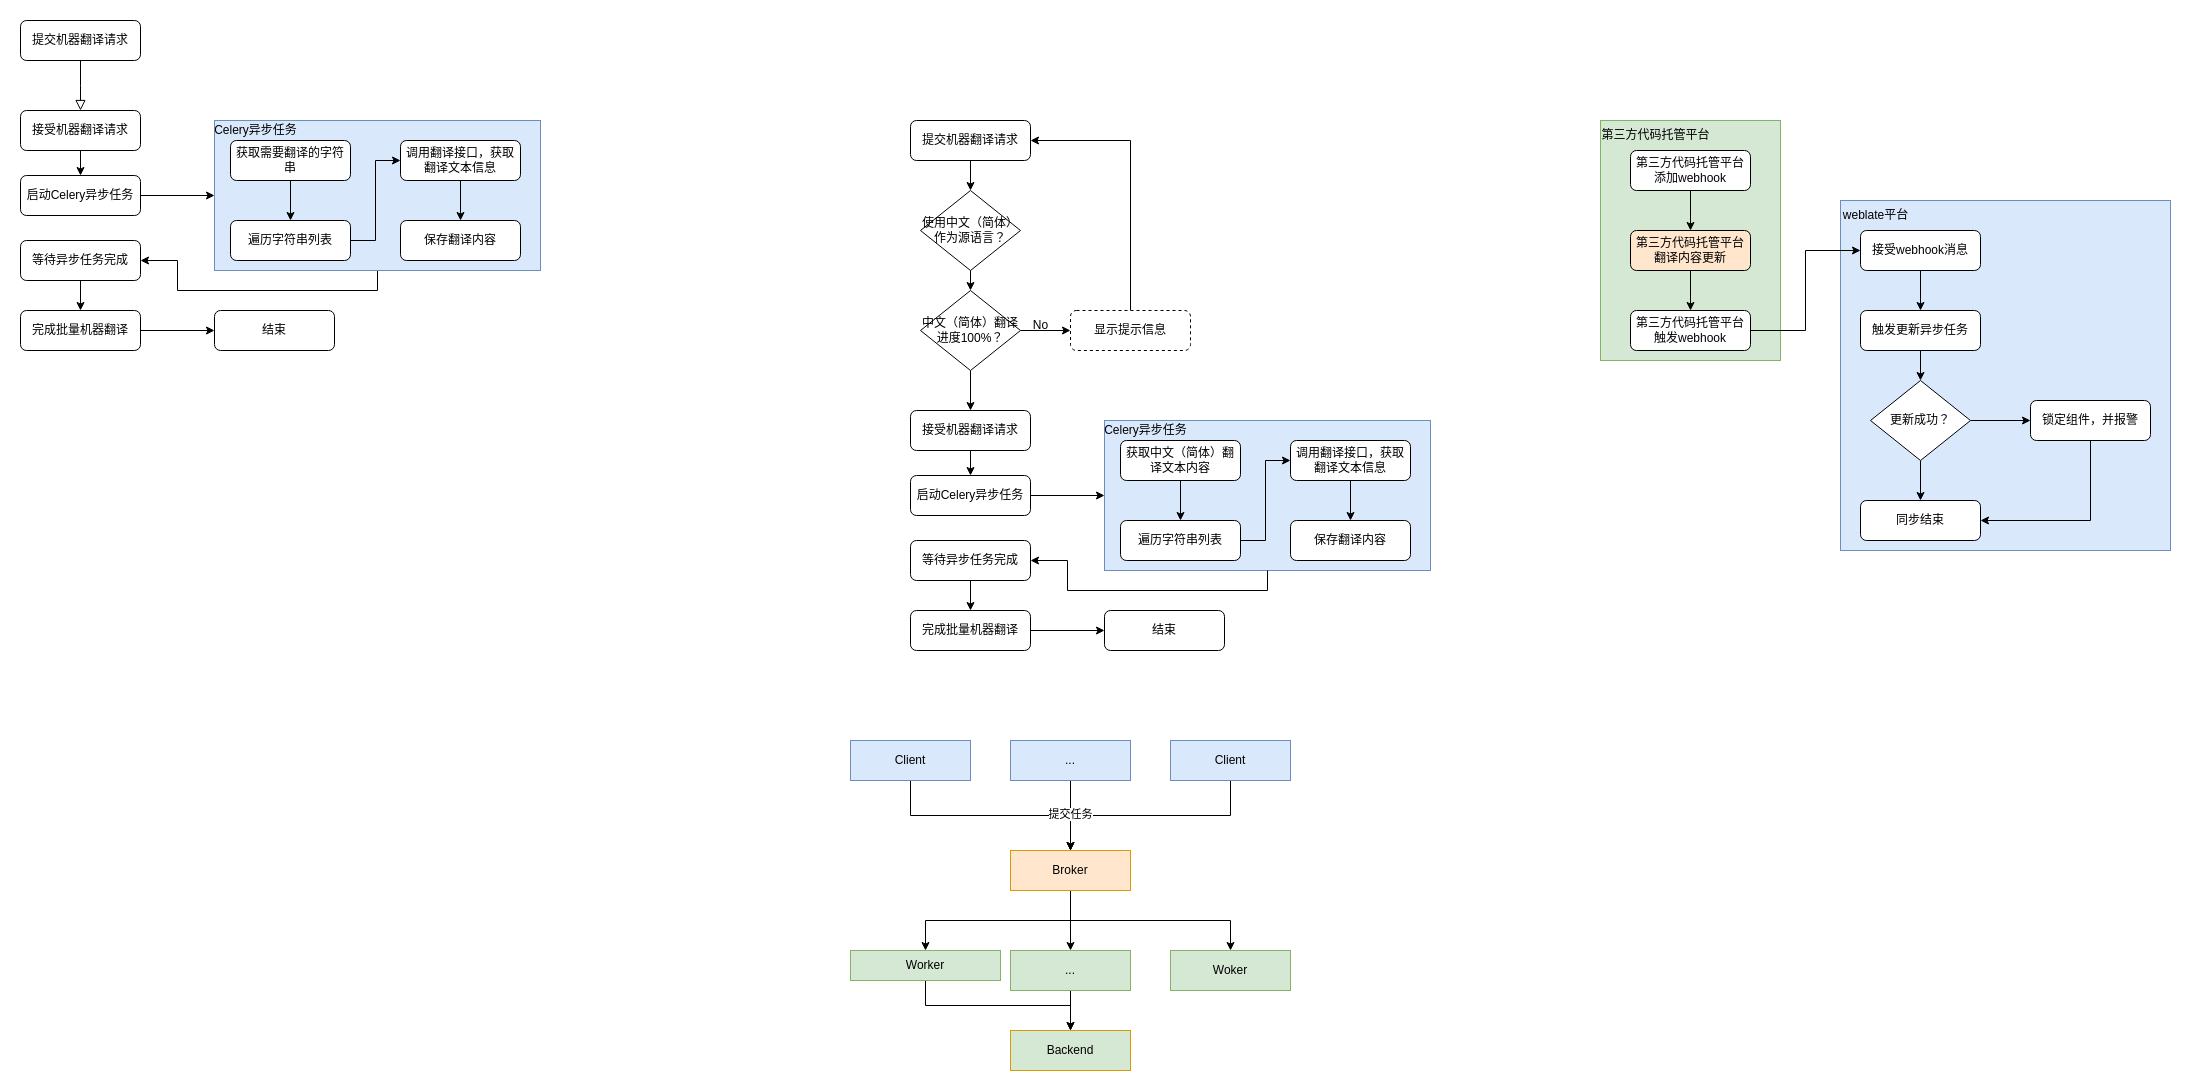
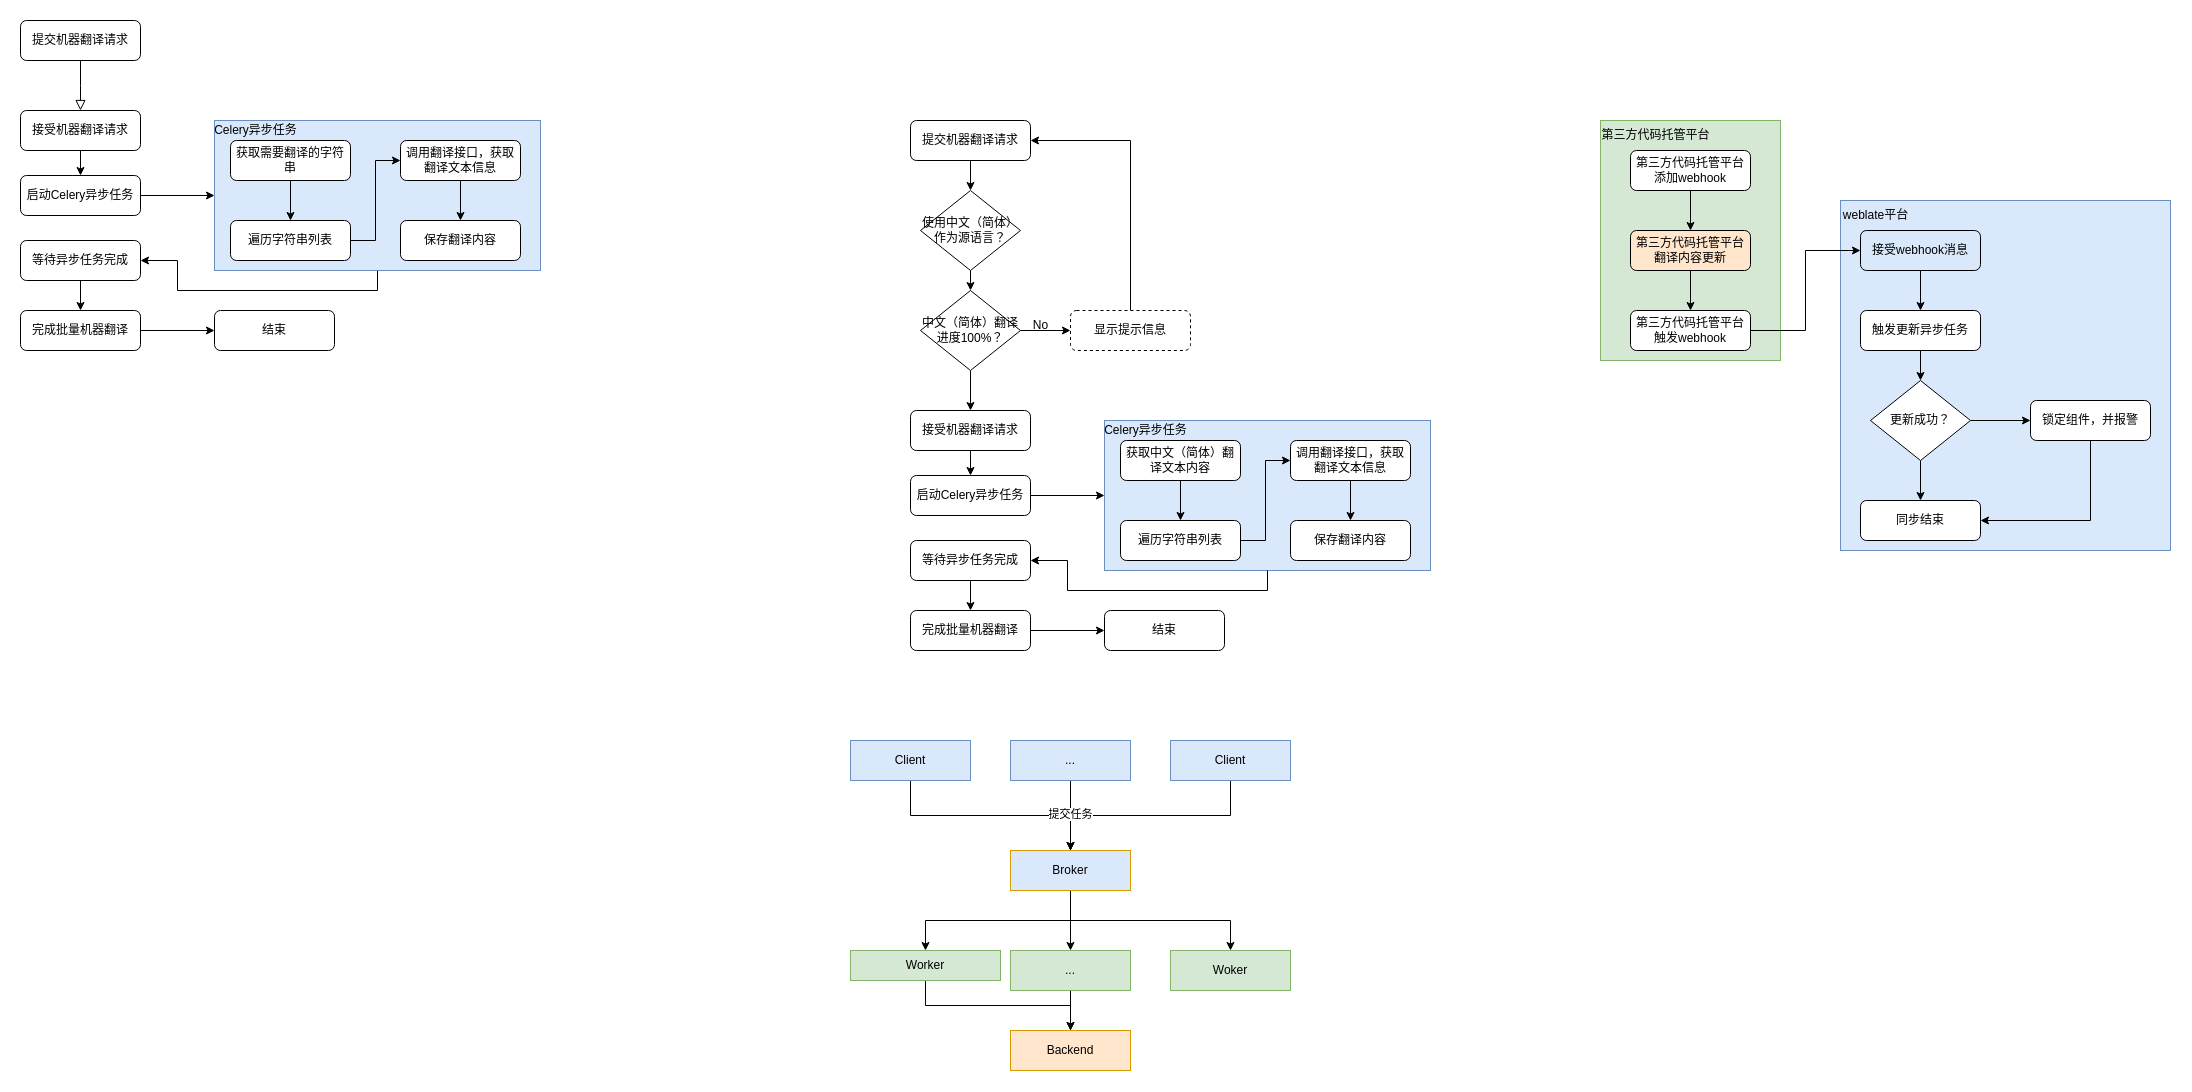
node "接受webhook消息": fillcolor #ffffff -> #dae8fc
node "Broker": fillcolor #ffe6cc -> #dae8fc
node "Backend": fillcolor #d5e8d4 -> #ffe6cc
